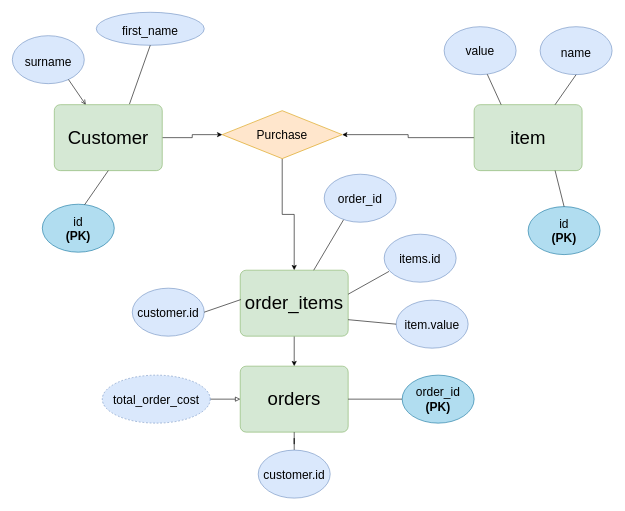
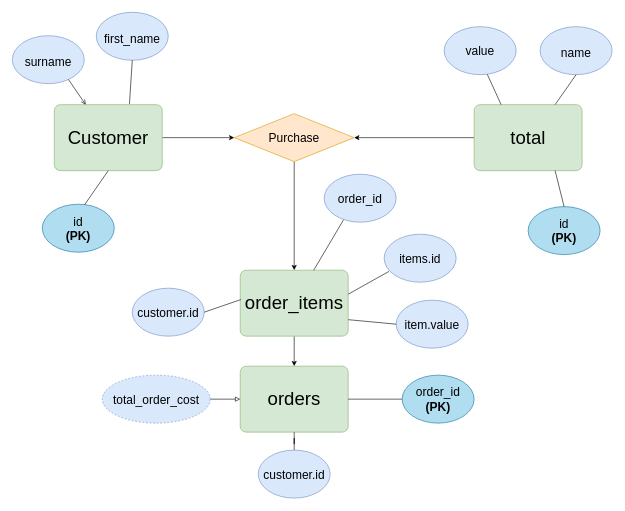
node "first_name": size 108x33 -> 72x48
node "Purchase": moved (282, 135) -> (294, 138)
node "item": label "item" -> "total"
